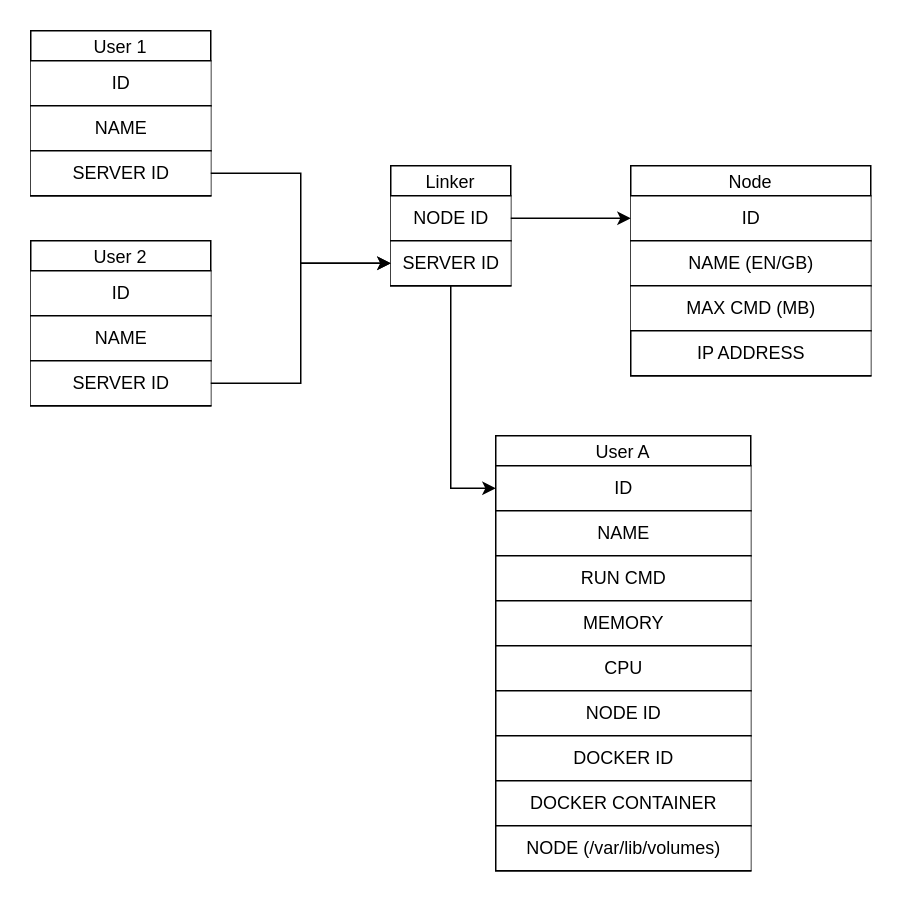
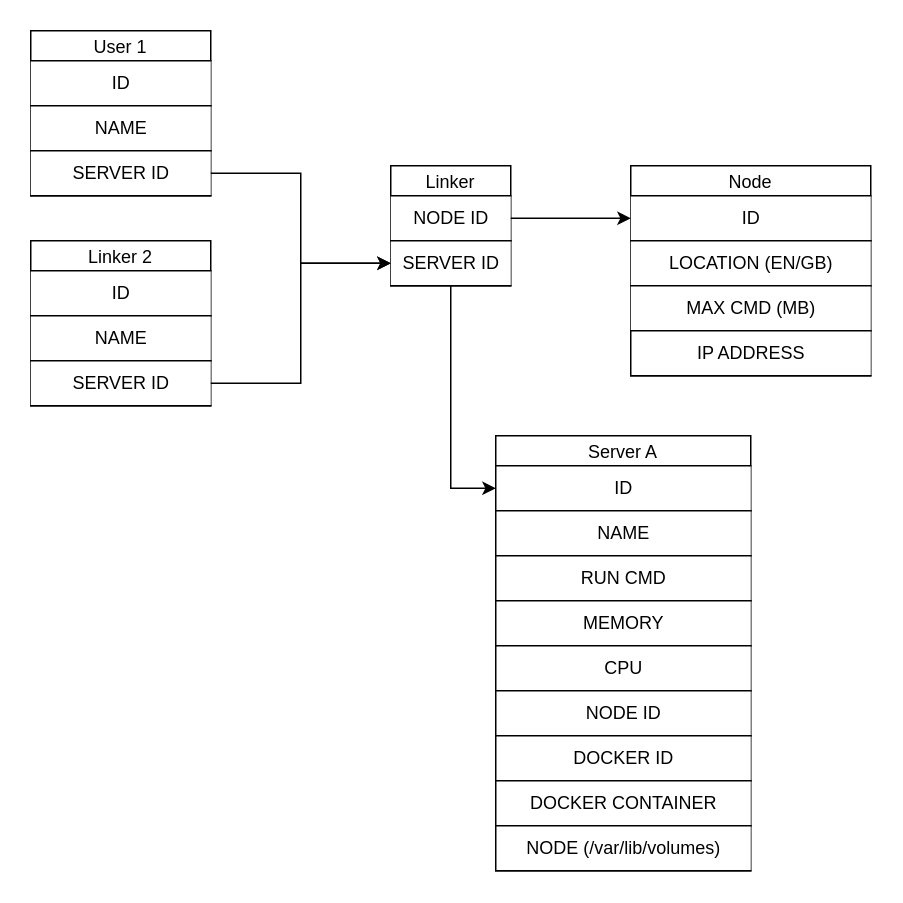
node "User 2": label "User 2" -> "Linker 2"
node "NAME (EN/GB)": label "NAME (EN/GB)" -> "LOCATION (EN/GB)"
node "User A": label "User A" -> "Server A"
